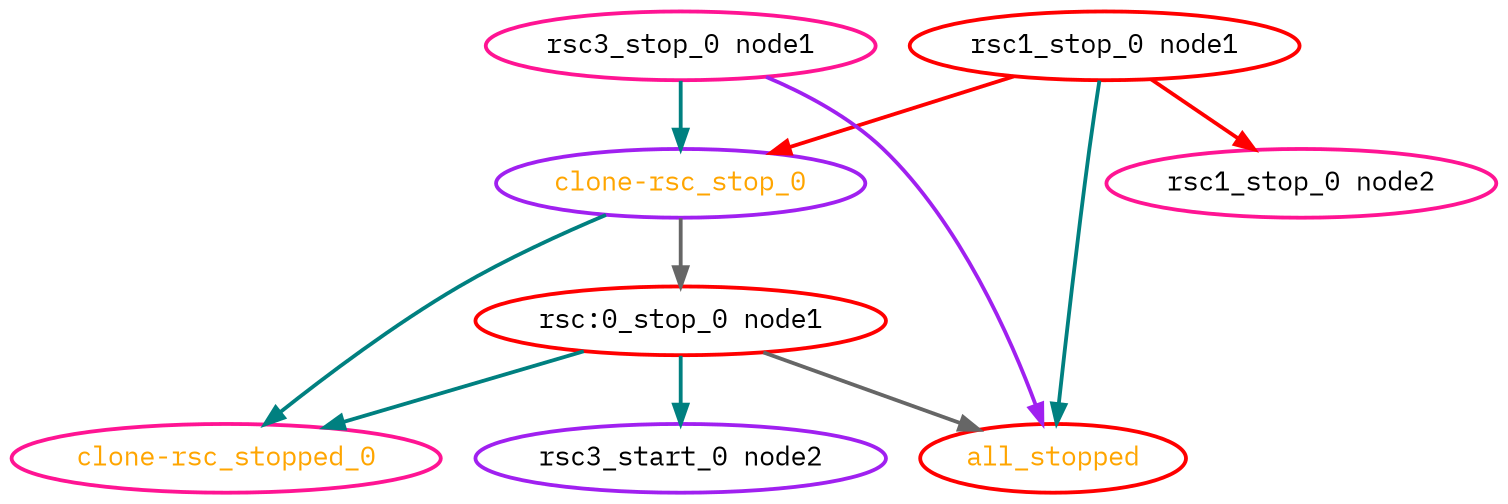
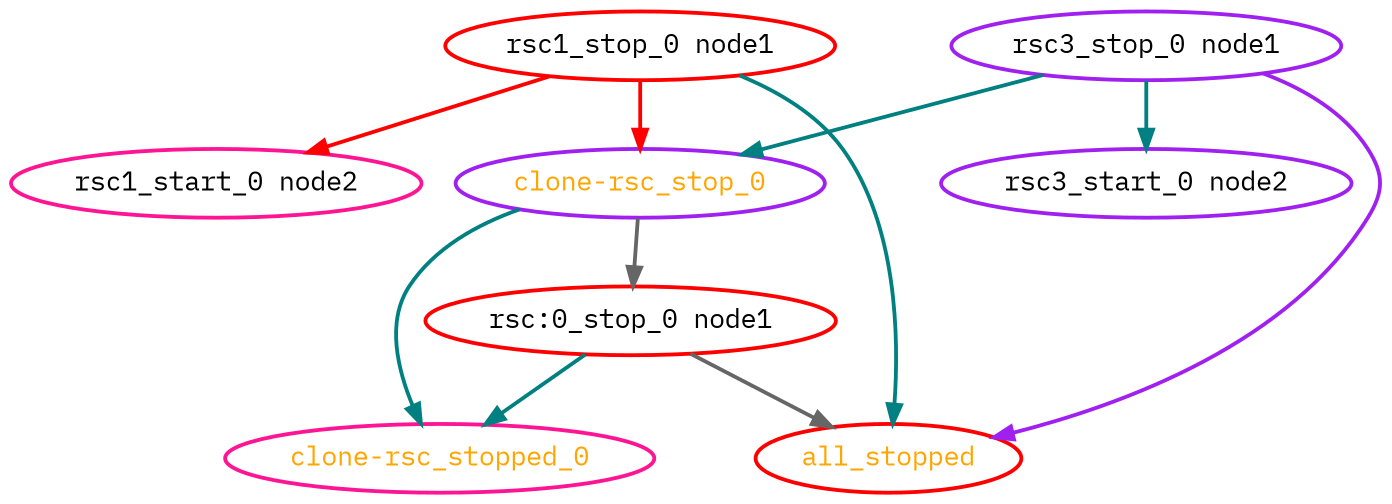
node "rsc3_stop_0 node1": color deeppink -> purple
node "rsc1_stop_0 node2": label "rsc1_stop_0 node2" -> "rsc1_start_0 node2"
edge "rsc:0_stop_0 node1" -> "rsc3_start_0 node2": now "rsc3_stop_0 node1" -> "rsc3_start_0 node2"
